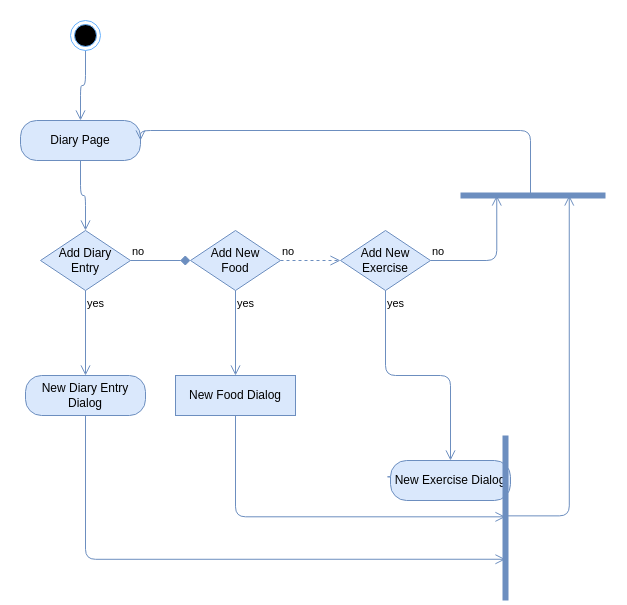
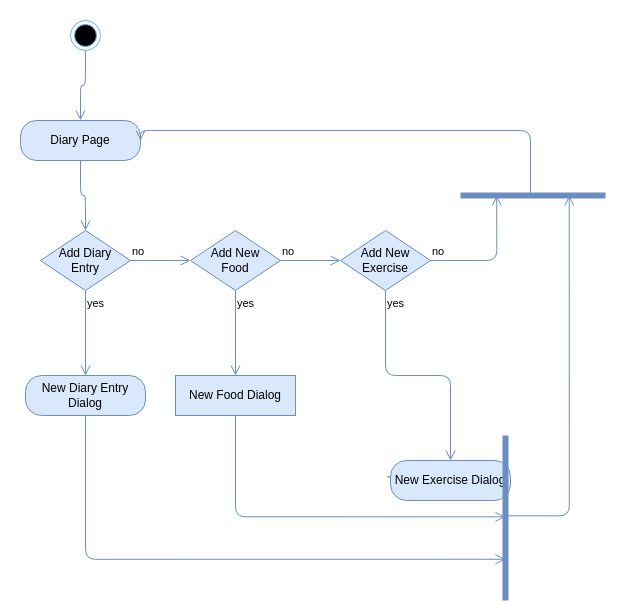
edge "Add Diary Entry" -> "Add New Food": arrowhead diamond -> open
edge "Add New Food" -> "Add New Exercise": style dashed -> solid
